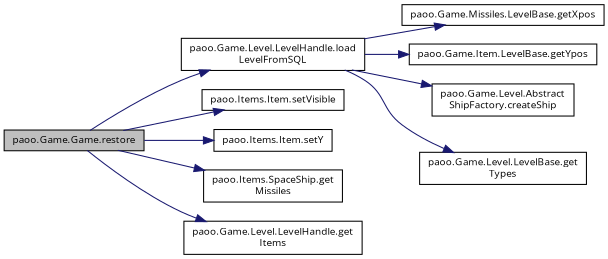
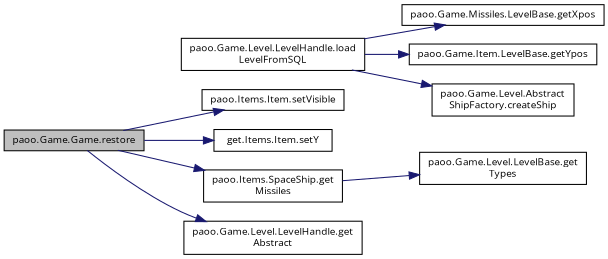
edge "paoo.Game.Game.restore" -> "paoo.Game.Level.LevelHandle.load LevelFromSQL": removed
edge "paoo.Game.Level.LevelHandle.load LevelFromSQL" -> "paoo.Game.Level.LevelBase.get Types": now "paoo.Items.SpaceShip.get Missiles" -> "paoo.Game.Level.LevelBase.get Types"
node "paoo.Items.Item.setY": label "paoo.Items.Item.setY" -> "get.Items.Item.setY"
node "paoo.Game.Level.LevelHandle.get Items": label "paoo.Game.Level.LevelHandle.get Items" -> "paoo.Game.Level.LevelHandle.get Abstract"
